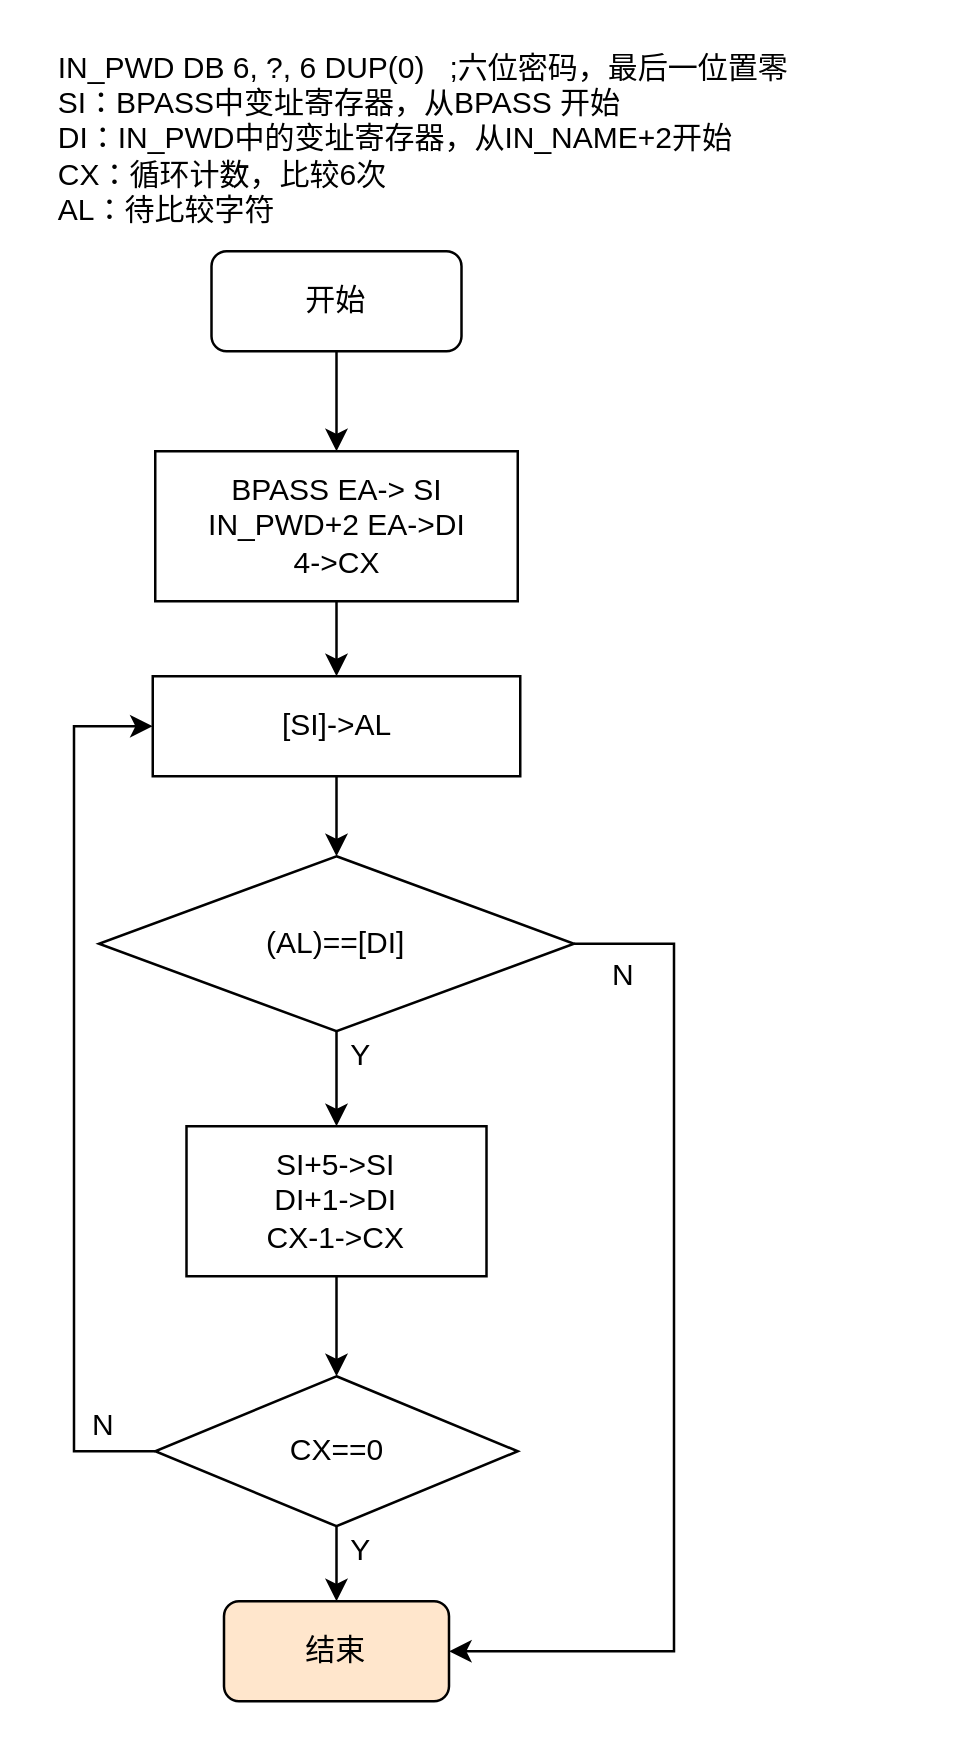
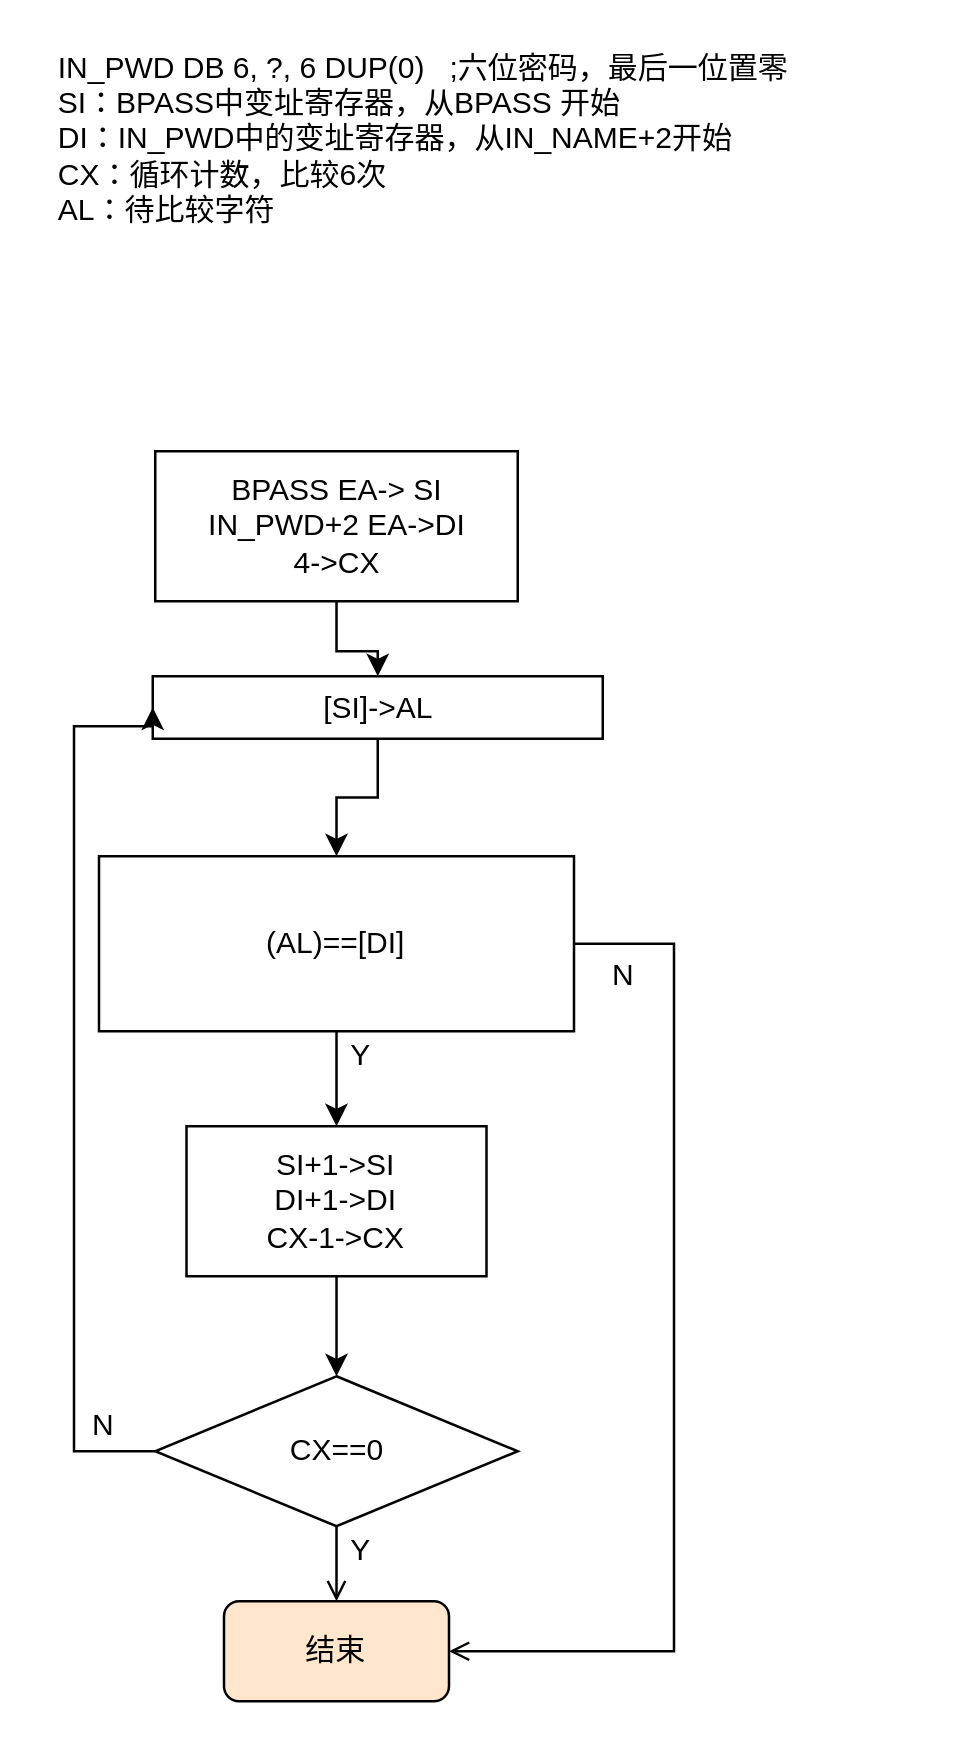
node "开始": removed
edge "开始" -> "BPASS EA-> SI IN_PWD+2 EA->DI 4->CX": removed
node "[SI]->AL": size 368x100 -> 450x63
node "(AL)==[DI]": shape diamond -> rectangle
node "SI+5->SI DI+1->DI CX-1->CX": label "SI+5->SI DI+1->DI CX-1->CX" -> "SI+1->SI DI+1->DI CX-1->CX"
edge "CX==0" -> "结束": arrowhead classic -> open
edge "(AL)==[DI]" -> "结束": arrowhead classic -> open
